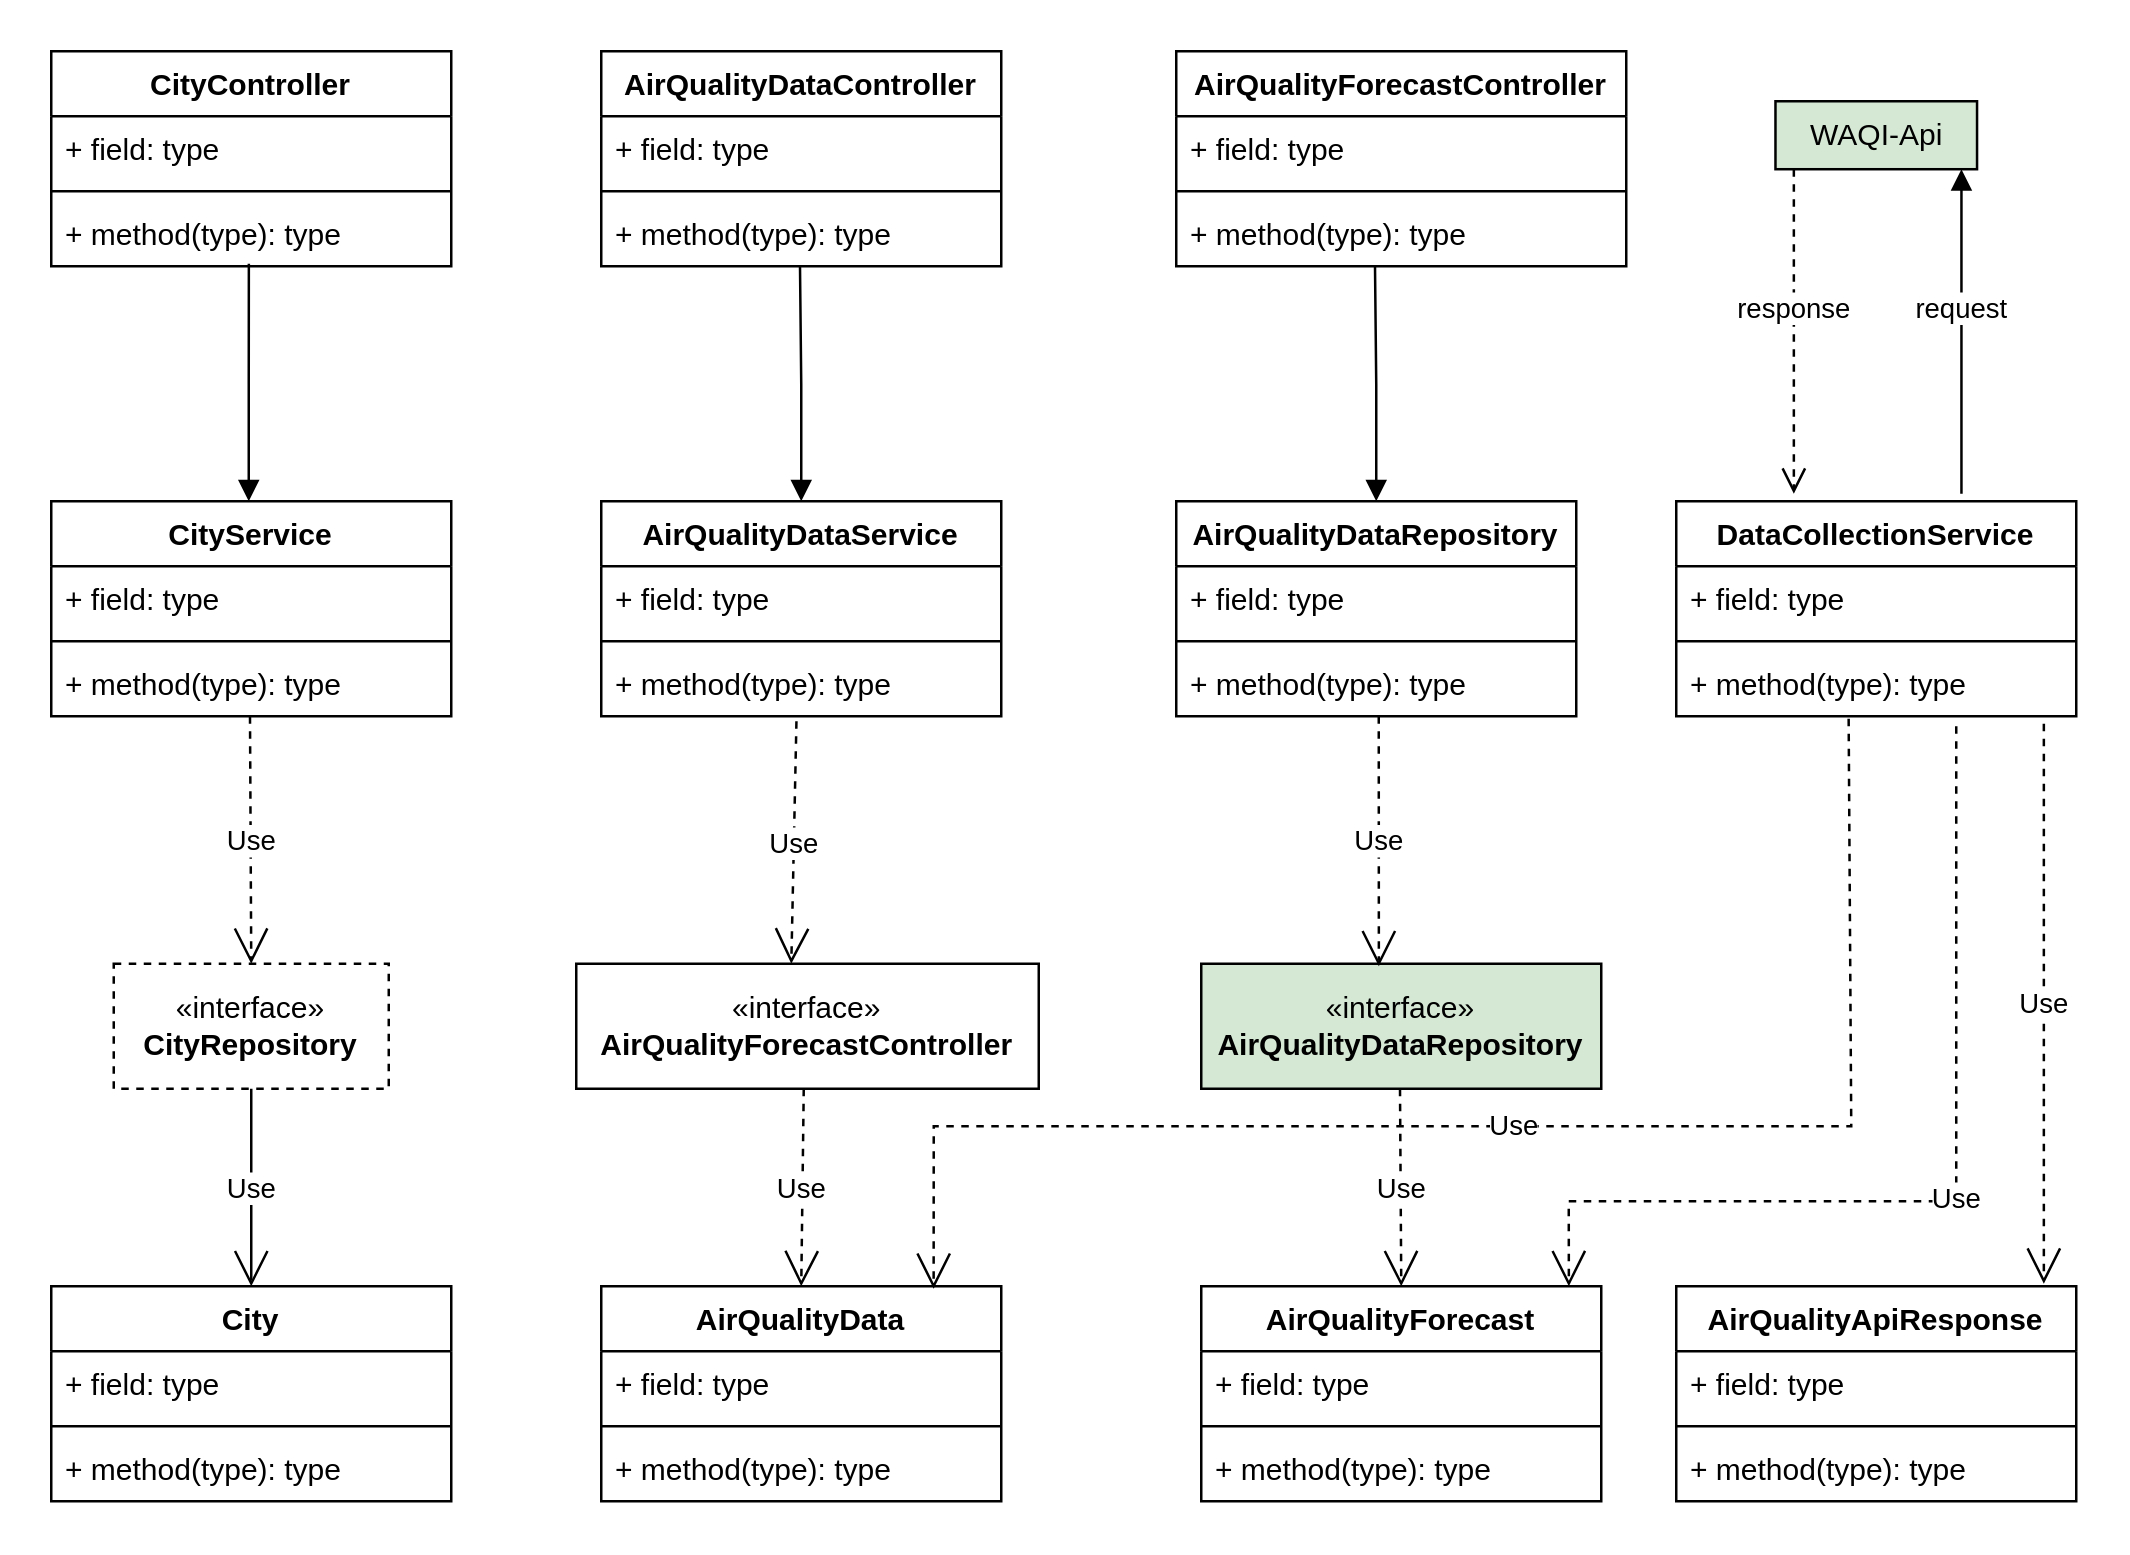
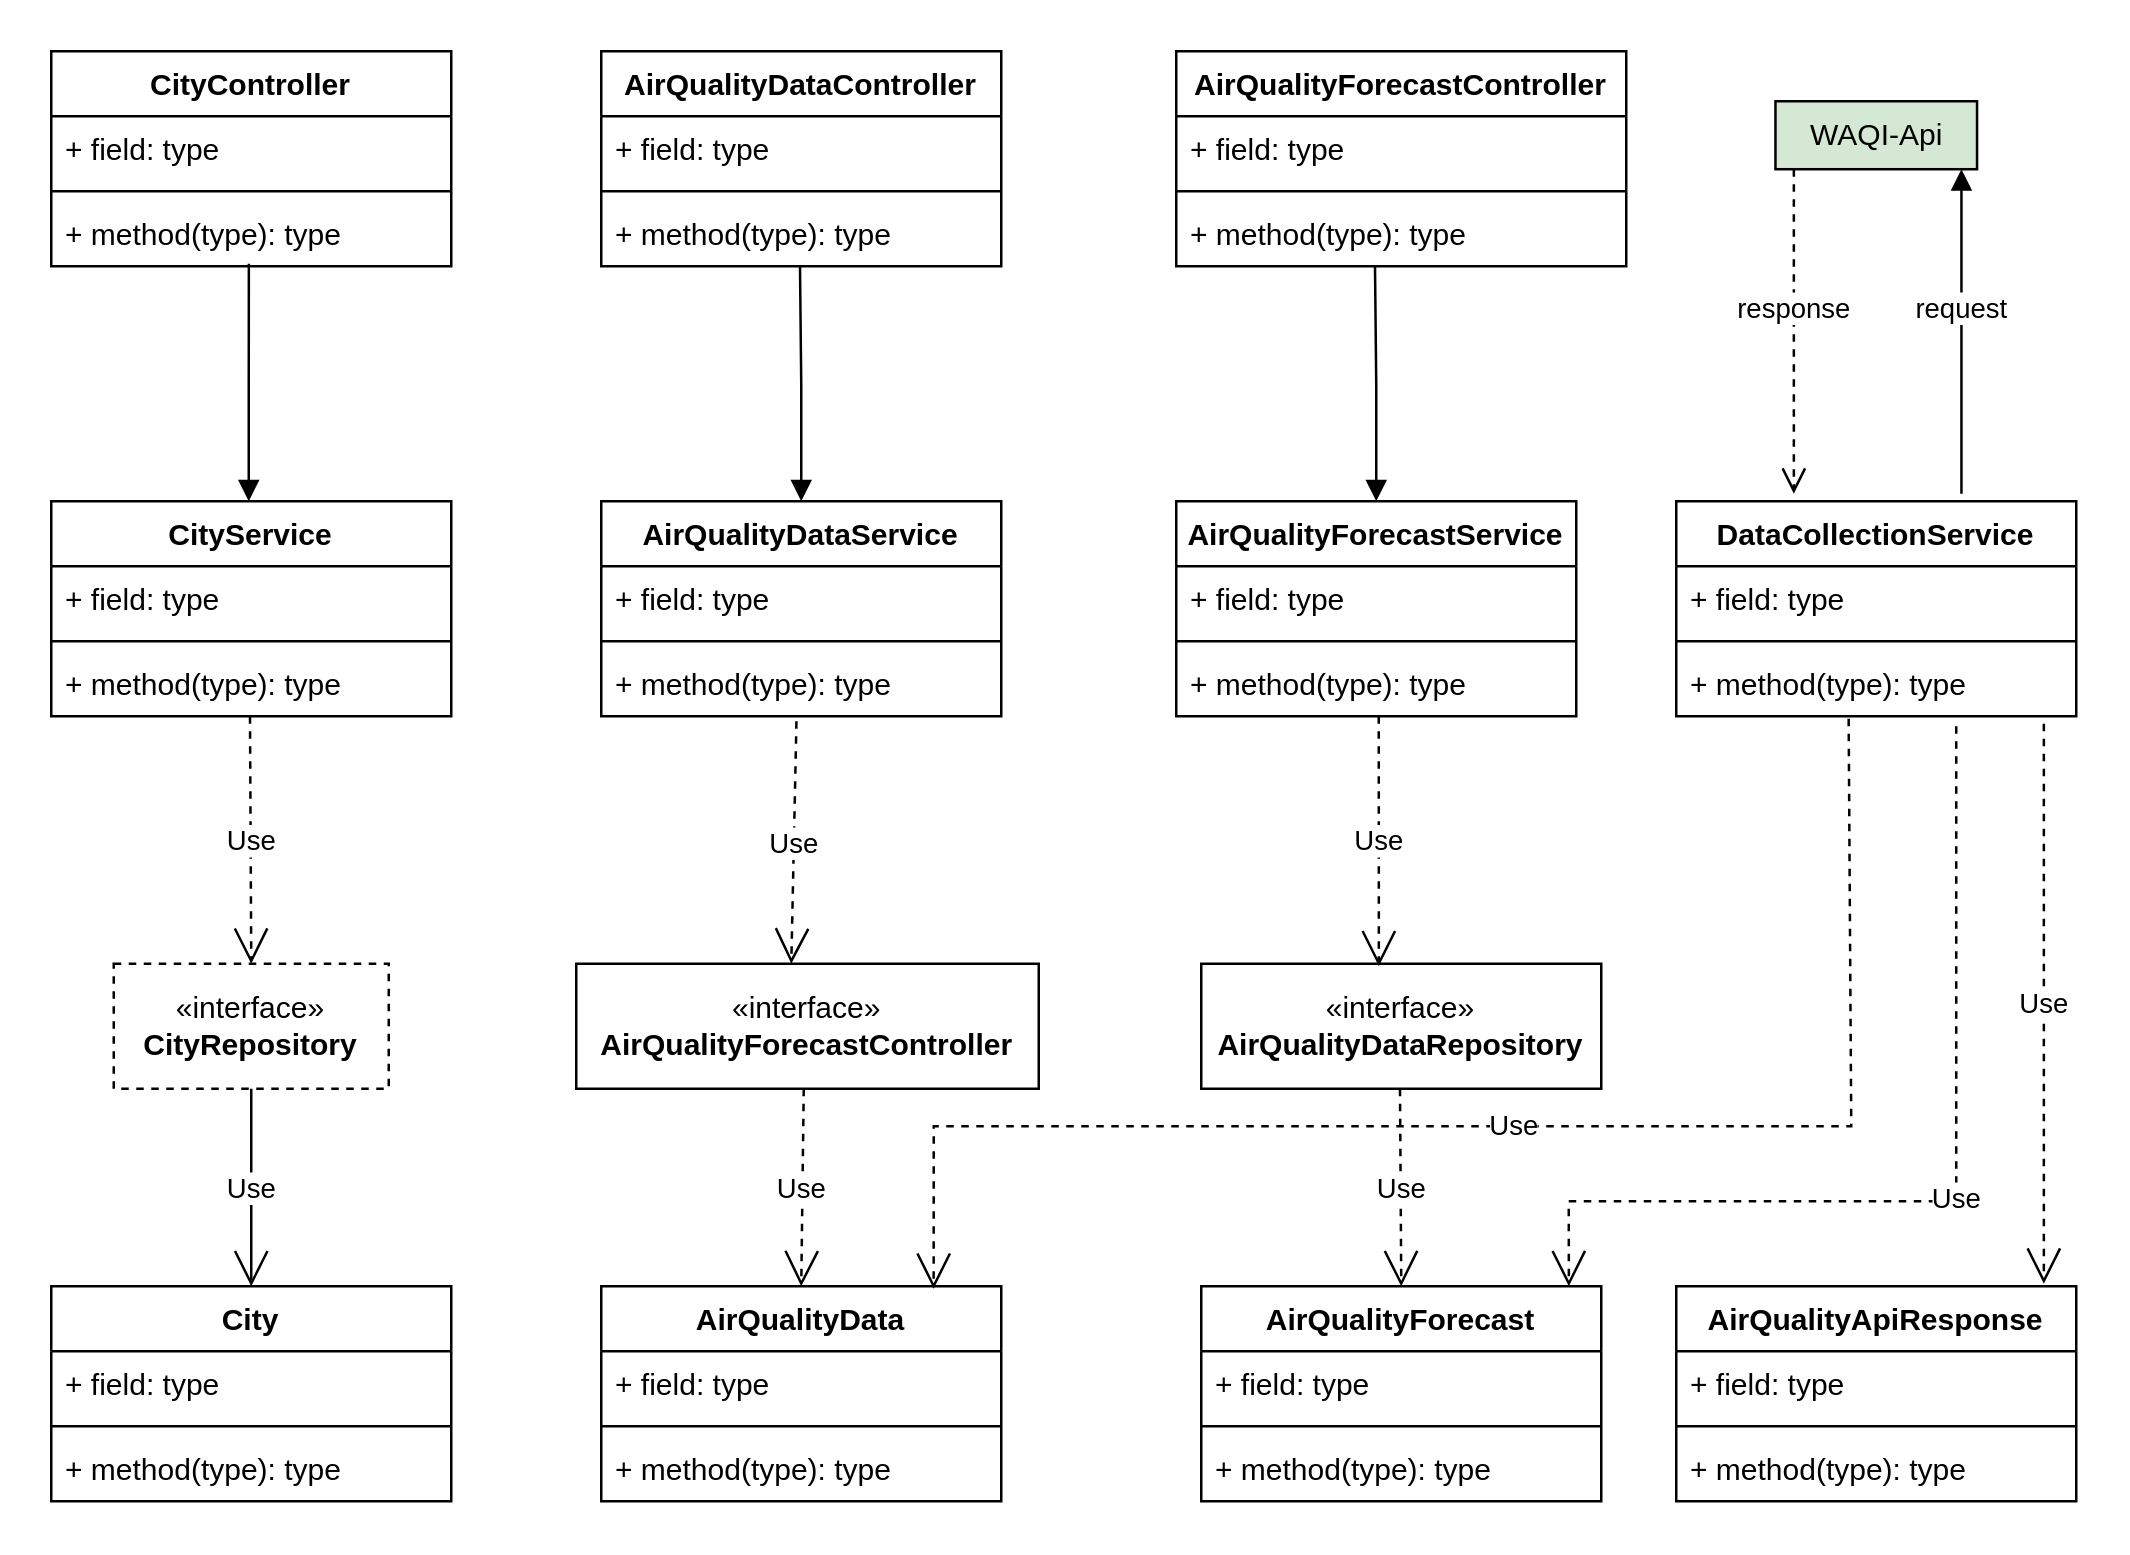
node "AirQualityDataRepository": label "AirQualityDataRepository" -> "AirQualityForecastService"
node "«interface» AirQualityDataRepository": fillcolor #d5e8d4 -> #ffffff
